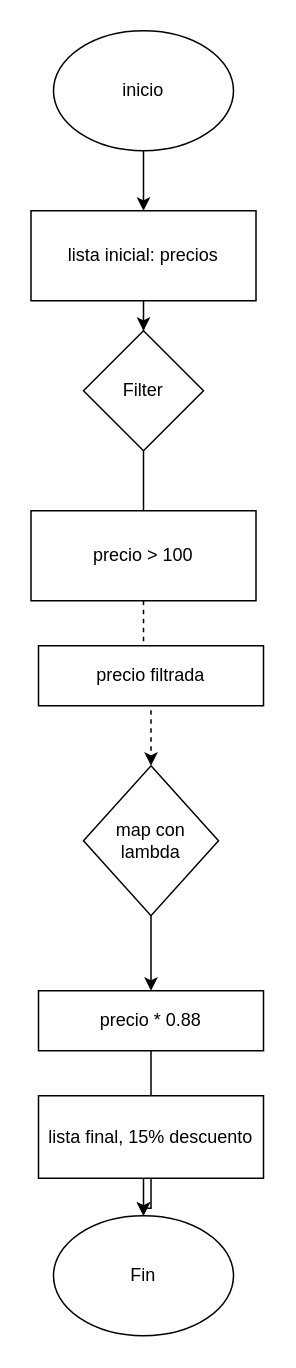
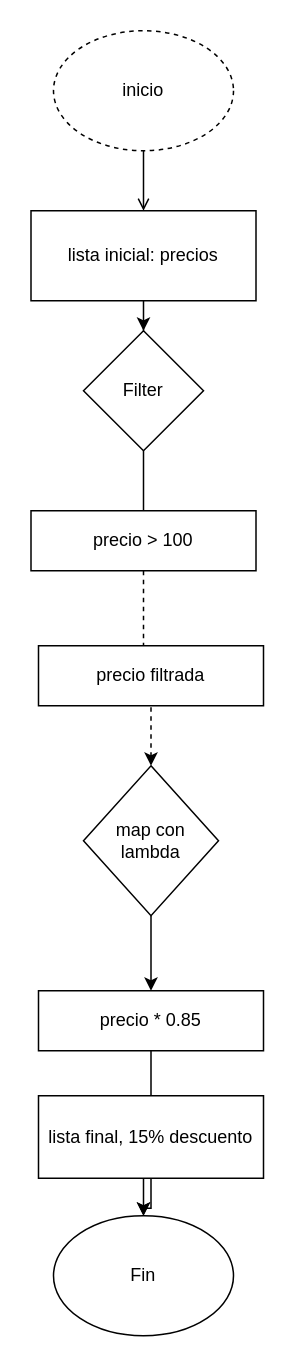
node "inicio": style solid -> dashed
edge "inicio" -> "lista inicial: precios": arrowhead classic -> open
node "precio > 100": size 225x90 -> 225x60
node "precio * 0.88": label "precio * 0.88" -> "precio * 0.85"
